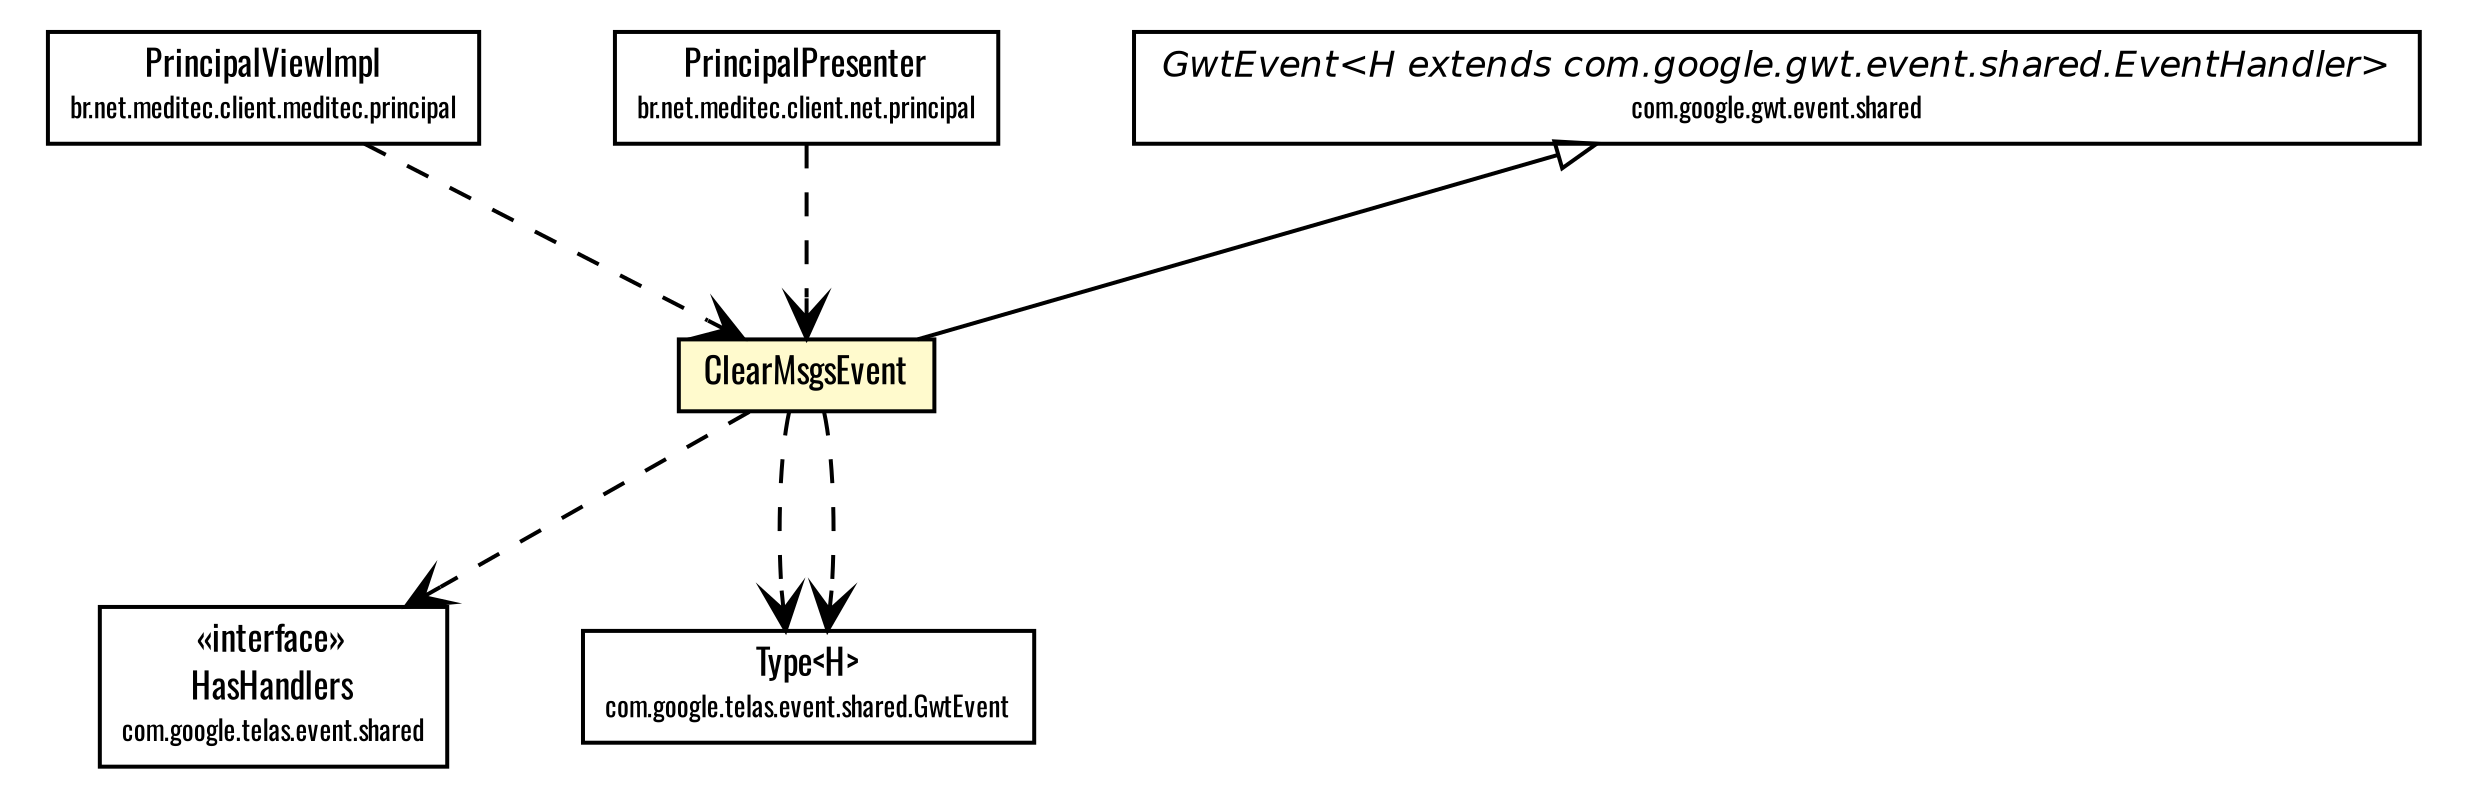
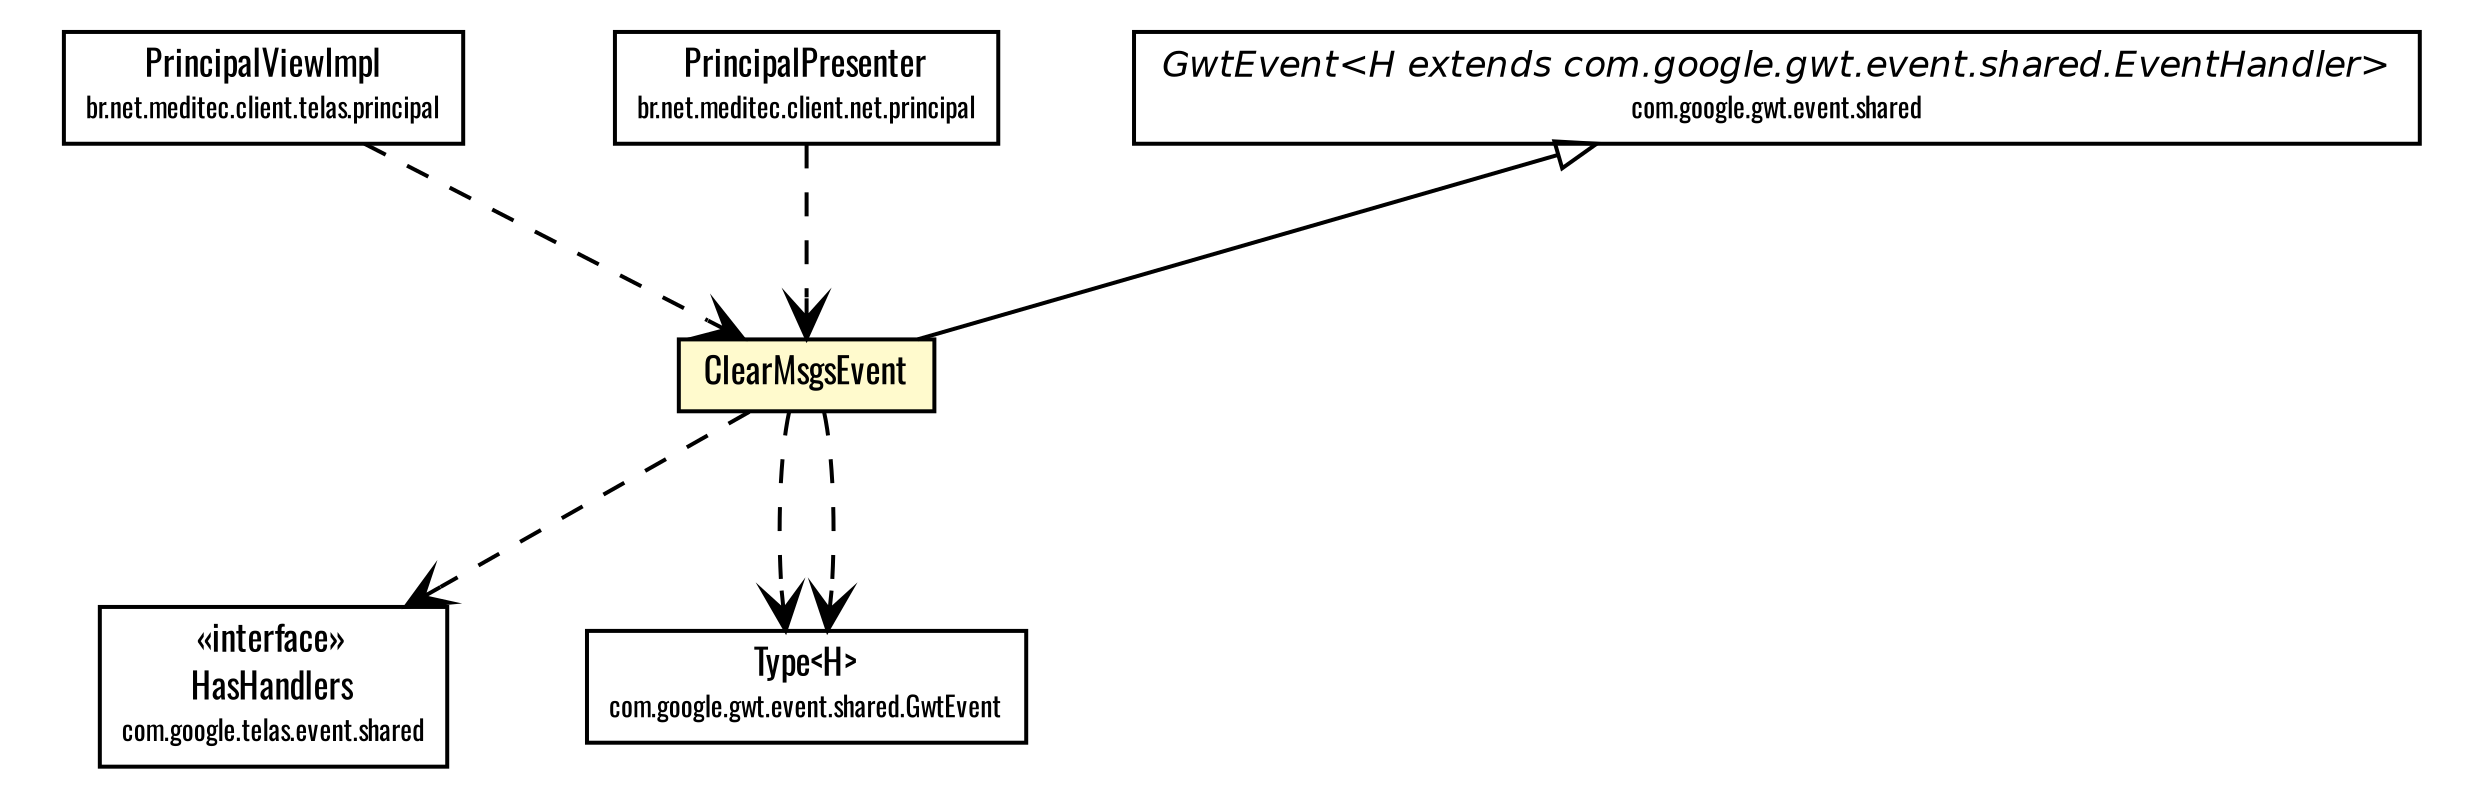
node "PrincipalViewImpl": text "br.net.meditec.client.meditec.principal" -> "br.net.meditec.client.telas.principal"
node "Type<H>": text "com.google.telas.event.shared.GwtEvent" -> "com.google.gwt.event.shared.GwtEvent"
